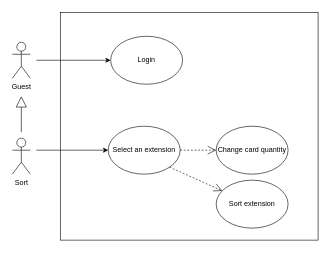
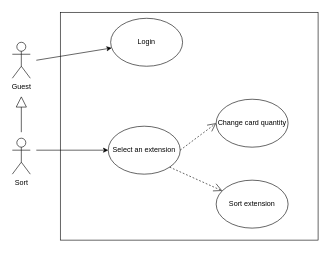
node "Login": moved (147, 60) -> (147, 42)
node "Change card quantity": moved (252, 150) -> (252, 123)
